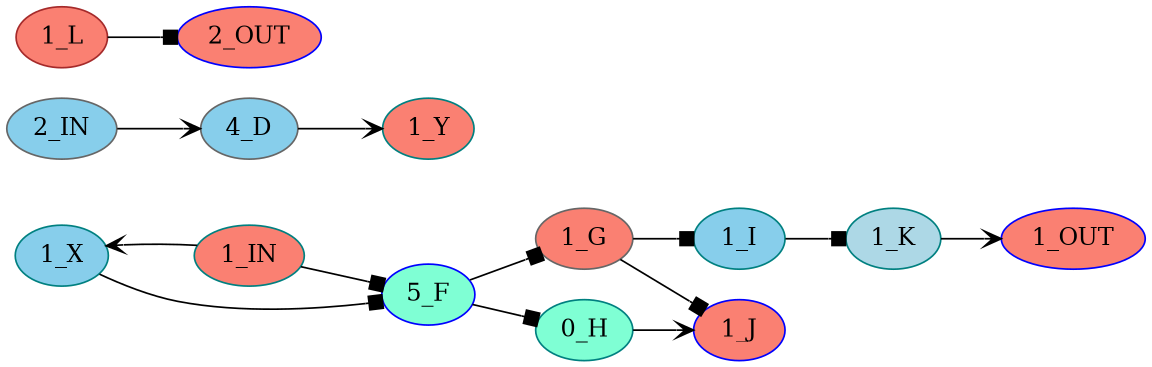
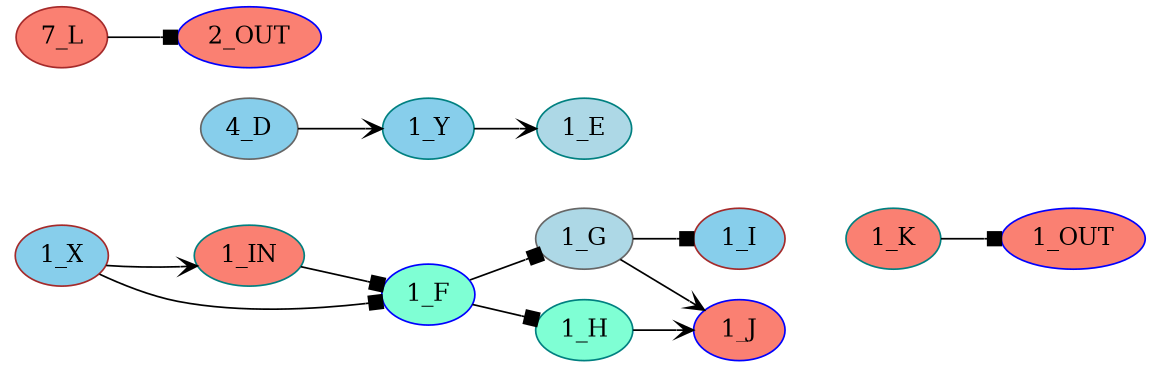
node "1_L": label "1_L" -> "7_L"
node "2_IN": removed
node "1_Y": fillcolor salmon -> skyblue
node "1_E": added
node "1_G": fillcolor salmon -> lightblue
node "1_I": color teal -> brown
edge "1_I" -> "1_K": removed
node "1_K": fillcolor lightblue -> salmon
edge "1_K" -> "1_OUT": arrowhead vee -> box
edge "1_IN" -> "1_X": reversed
node "1_X": color teal -> brown
edge "1_G" -> "1_J": arrowhead box -> vee
node "5_F": label "5_F" -> "1_F"
node "0_H": label "0_H" -> "1_H"
